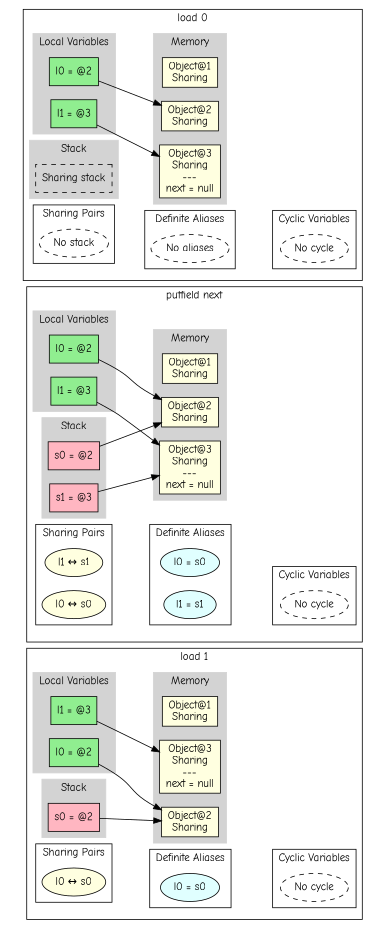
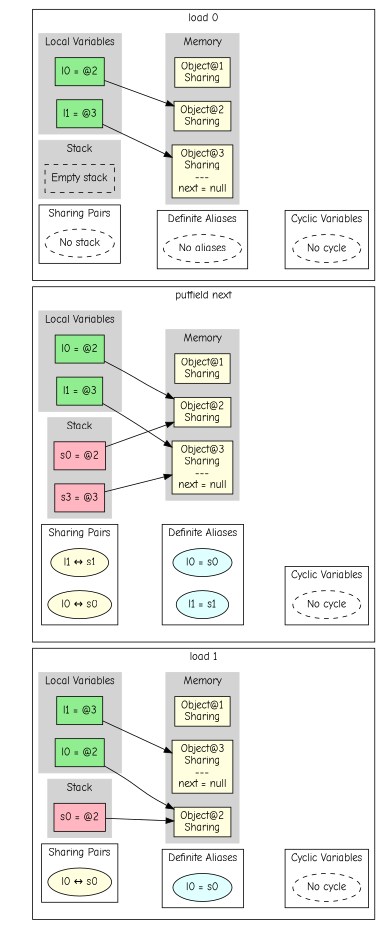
node "Sharing stack": label "Sharing stack" -> "Empty stack"
node "s1 = @3": label "s1 = @3" -> "s3 = @3"
